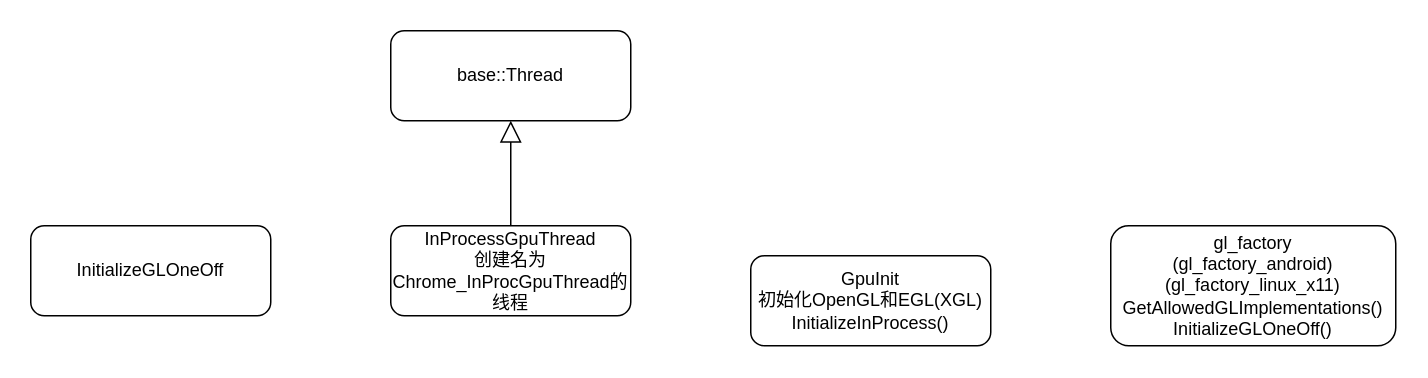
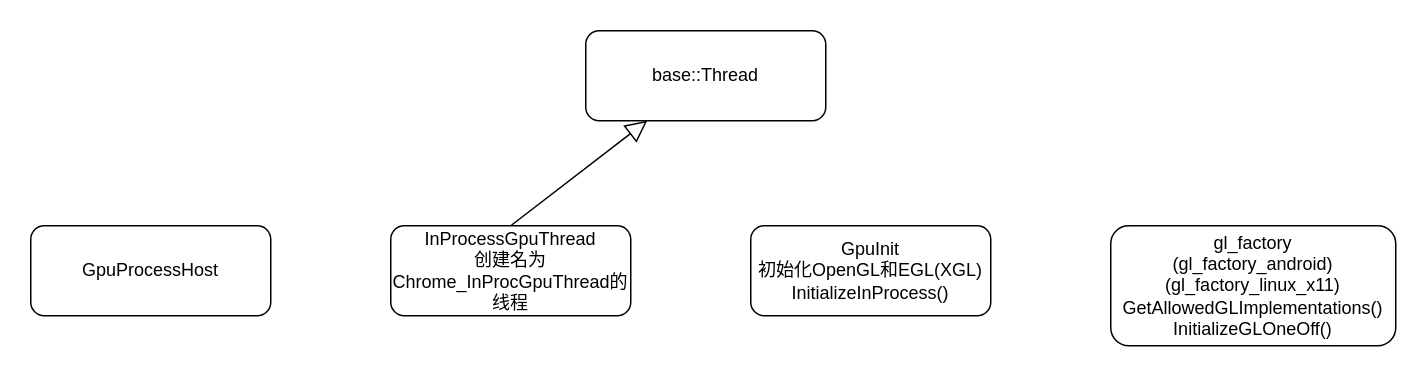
node "base::Thread": moved (511, 76) -> (706, 76)
node "InitializeGLOneOff": label "InitializeGLOneOff" -> "GpuProcessHost"
node "GpuInit 初始化OpenGL和EGL(XGL) InitializeInProcess()": moved (871, 301) -> (871, 271)
